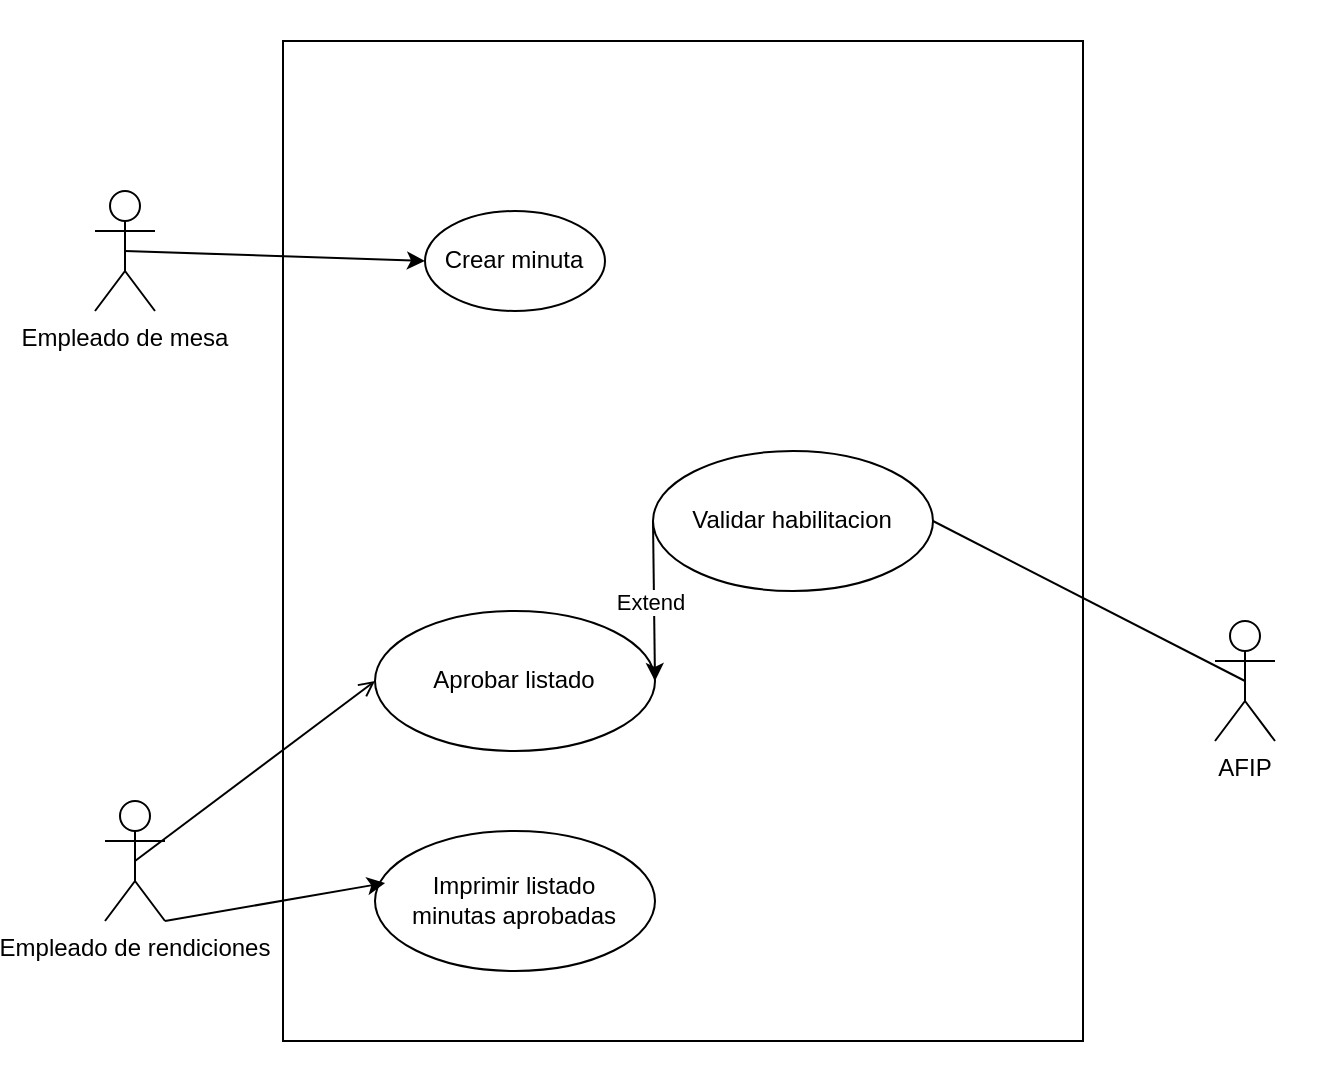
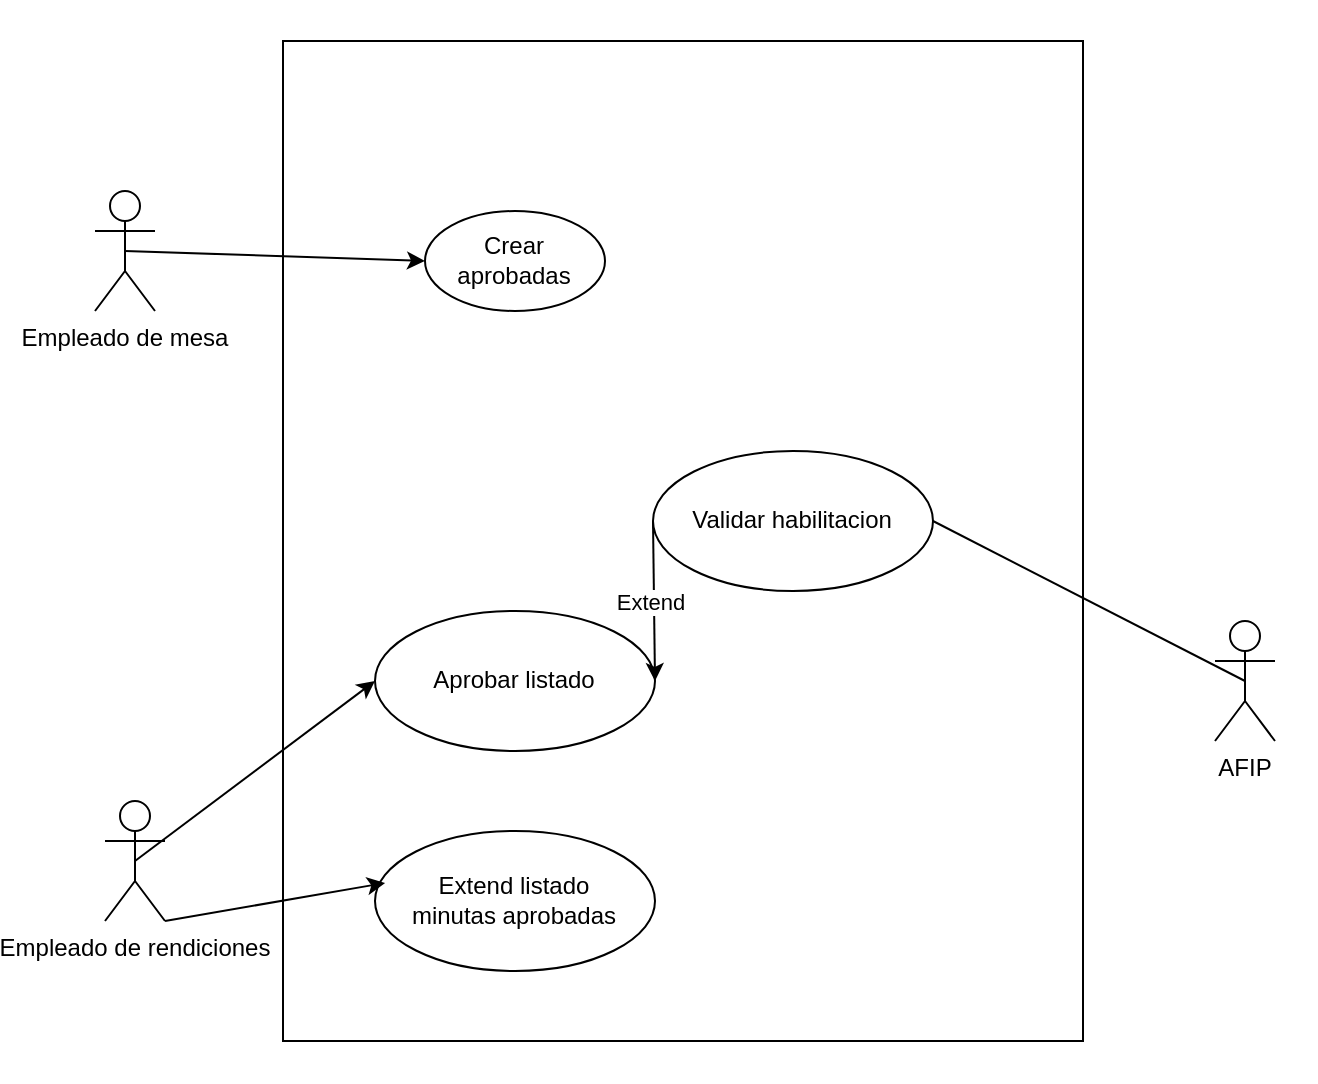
node "Crear minuta": label "Crear minuta" -> "Crear aprobadas"
edge "Empleado de rendiciones" -> "Aprobar listado": arrowhead open -> classic
node "Imprimir listado minutas aprobadas": label "Imprimir listado minutas aprobadas" -> "Extend listado minutas aprobadas"
